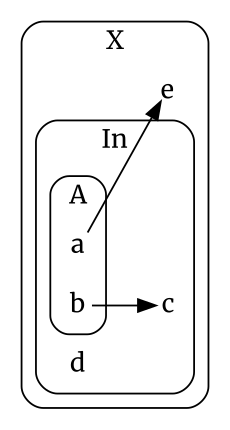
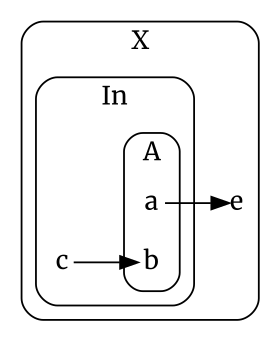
edge "b" -> "c": reversed
node "d": removed
